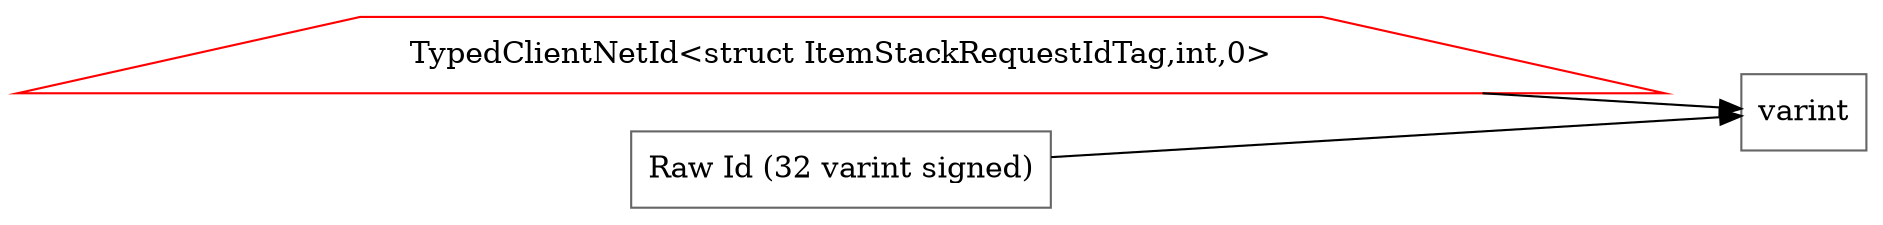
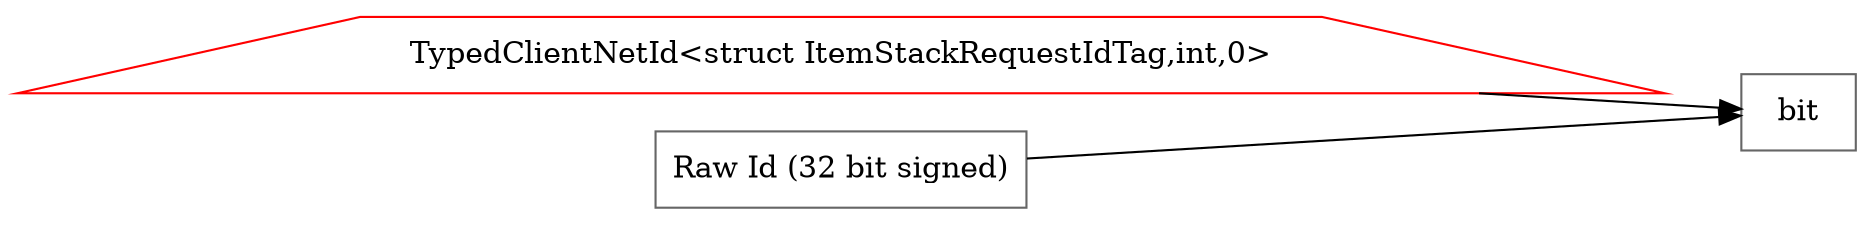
node "varint": label "varint" -> "bit"
node "Raw Id (32 varint signed)": label "Raw Id (32 varint signed)" -> "Raw Id (32 bit signed)"
